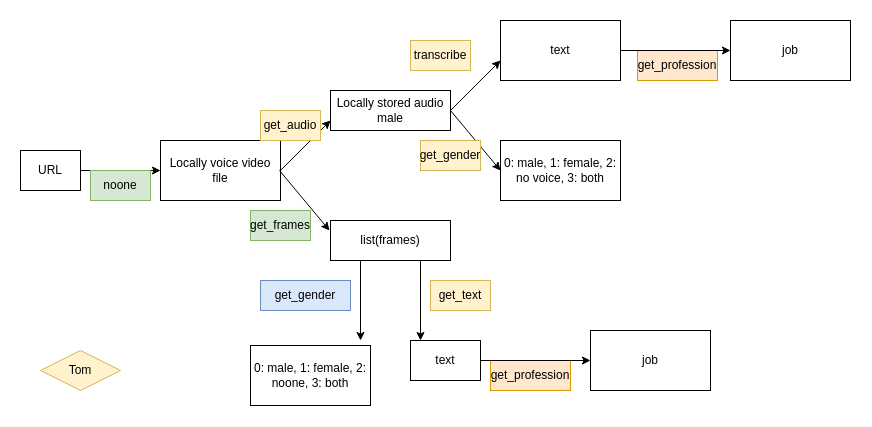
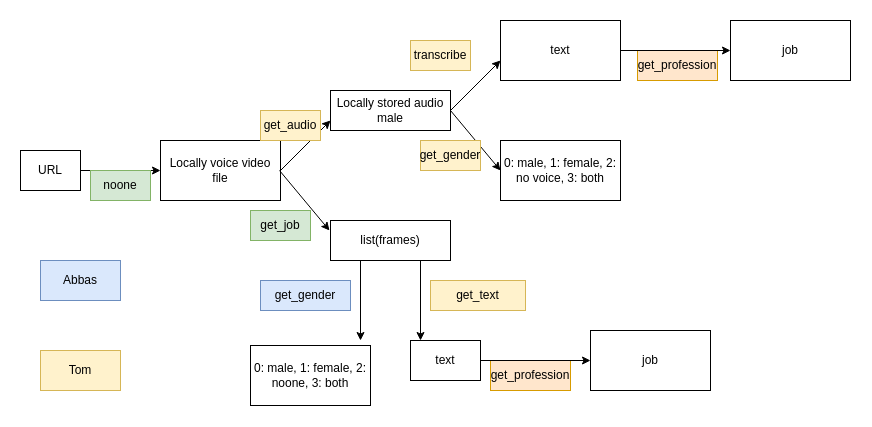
node "get_frames": label "get_frames" -> "get_job"
node "Abbas": added
node "get_text": size 60x30 -> 95x30
node "Tom": shape diamond -> rectangle
